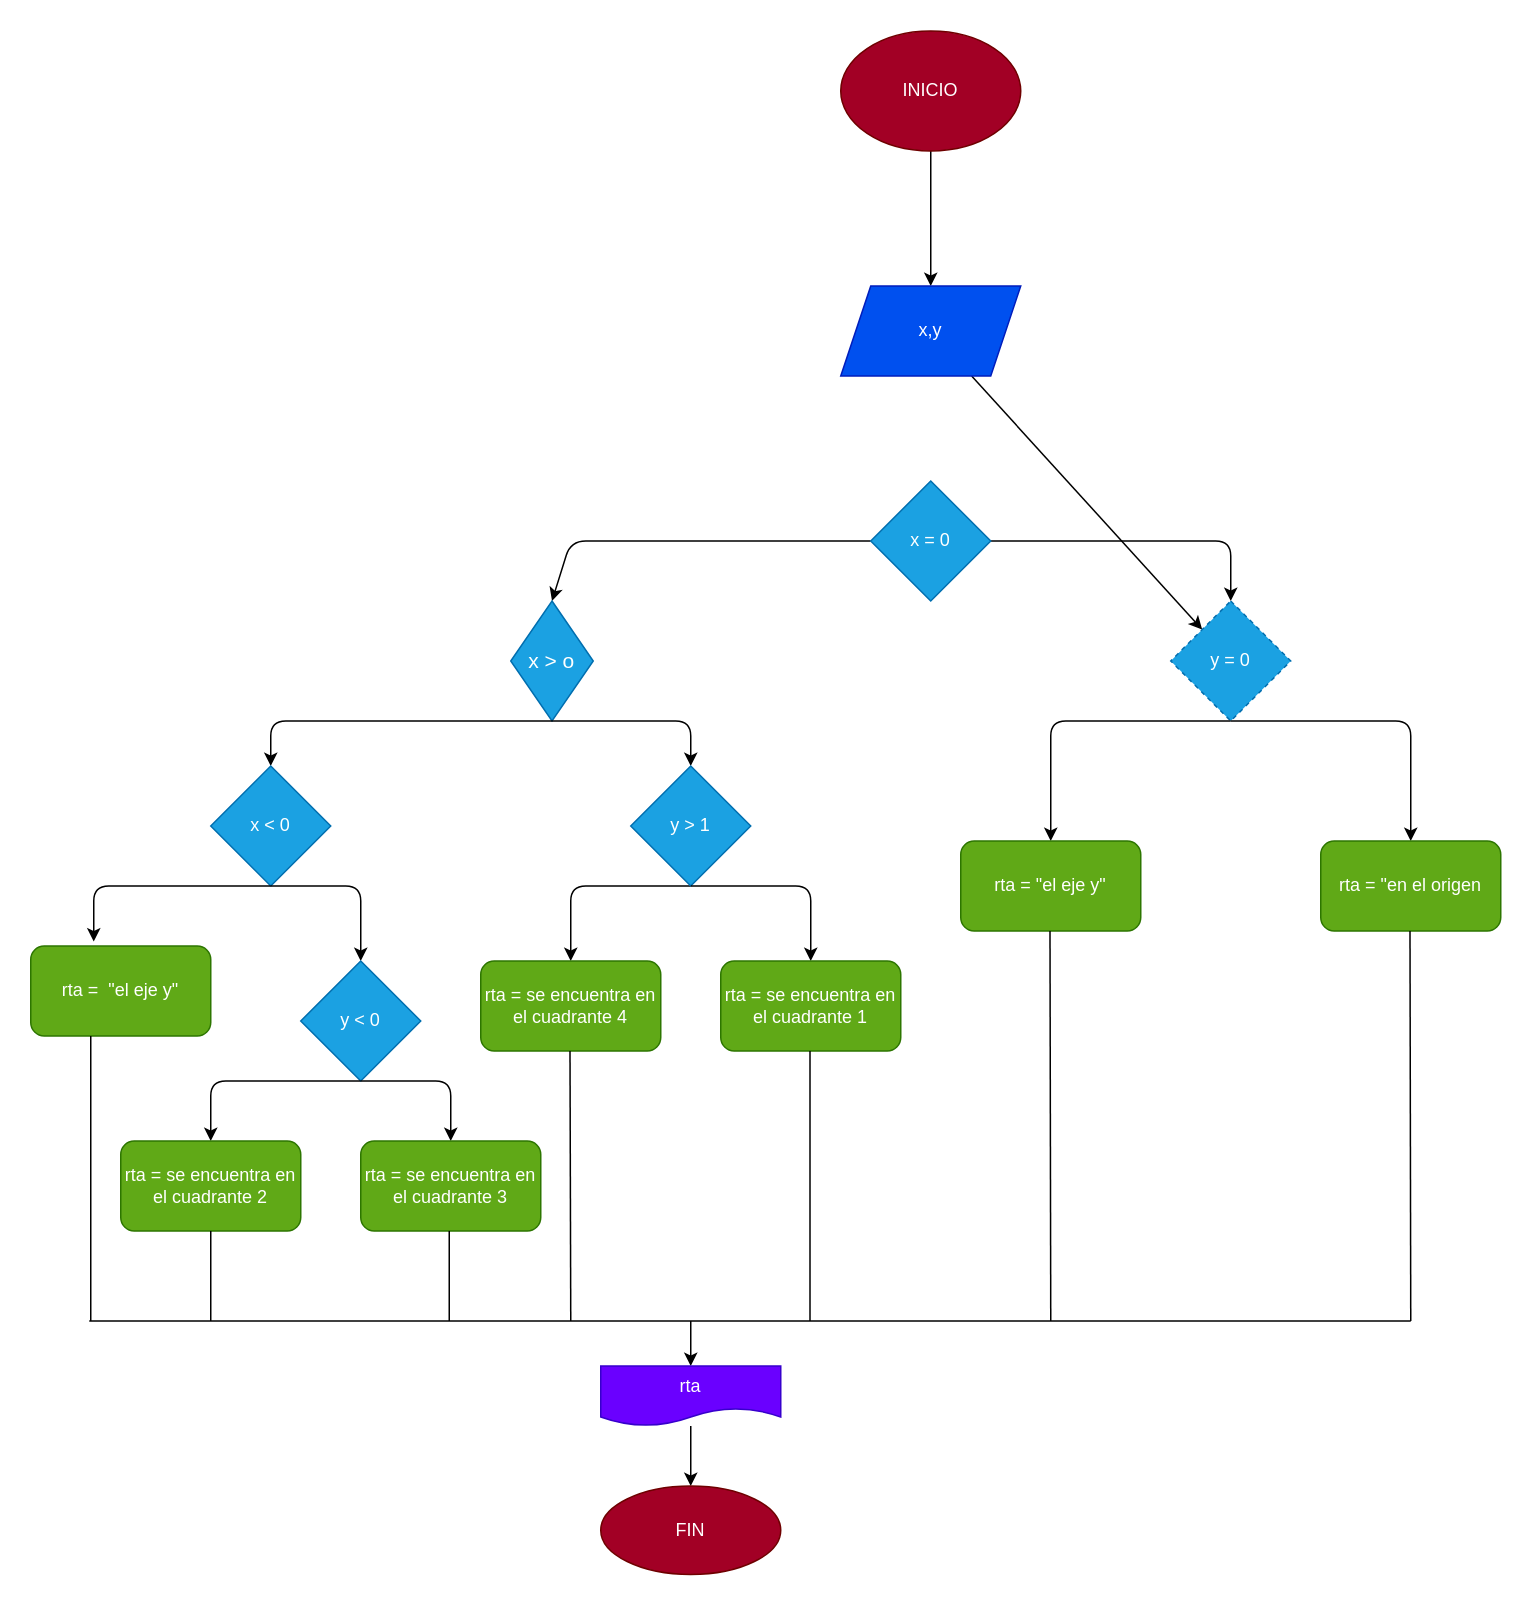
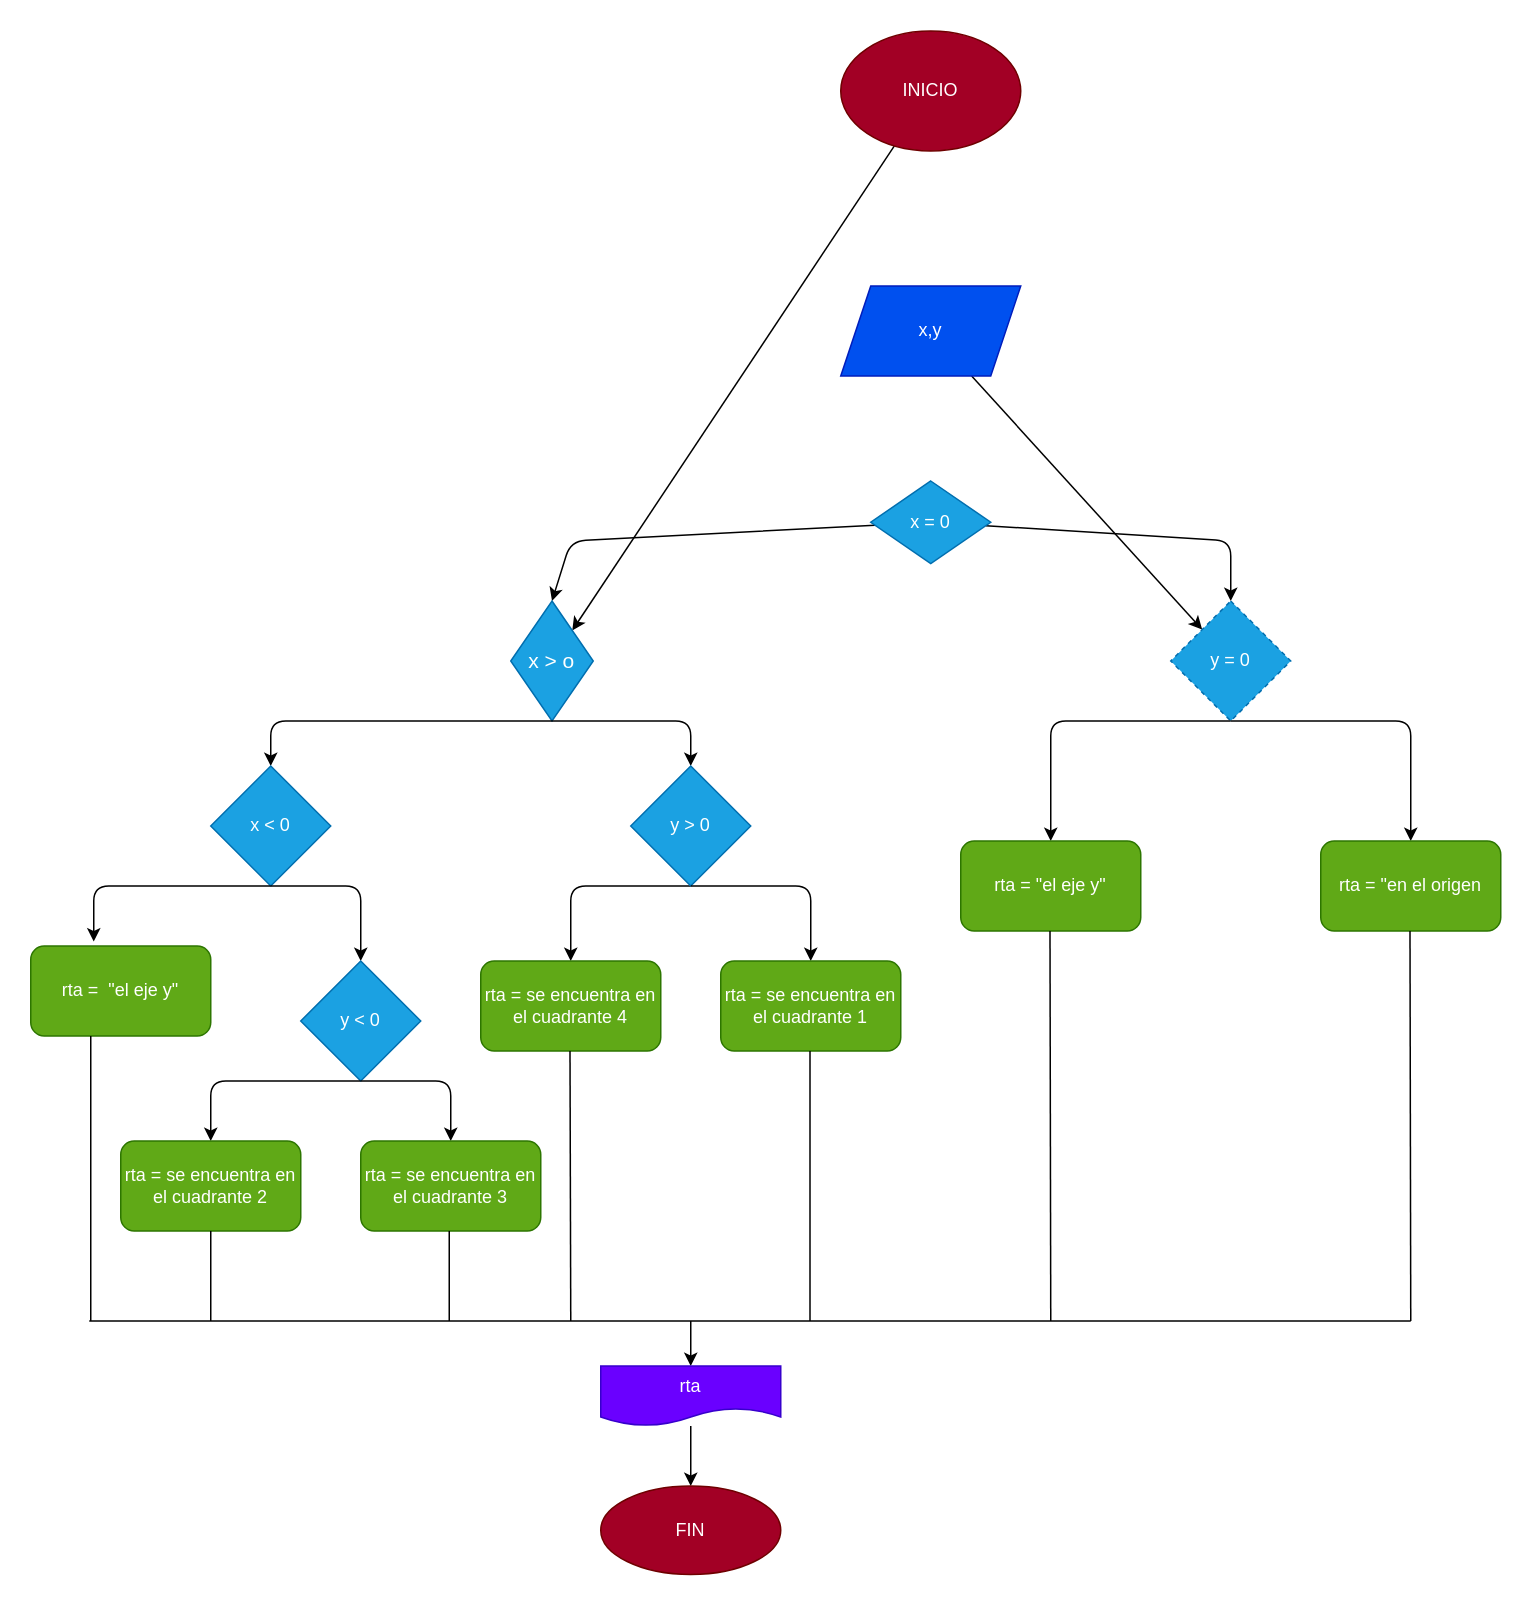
edge "INICIO" -> "x,y": now "INICIO" -> "x > o"
node "x = 0": size 120x120 -> 120x83
node "y > 1": label "y > 1" -> "y > 0"
